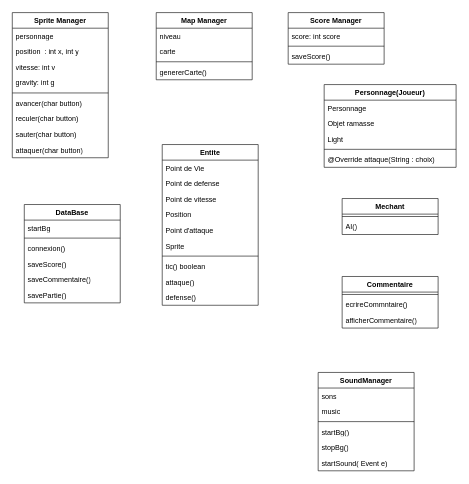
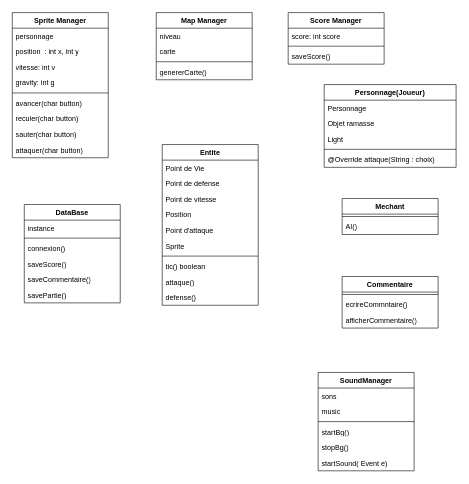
node "startBg": label "startBg" -> "instance"
